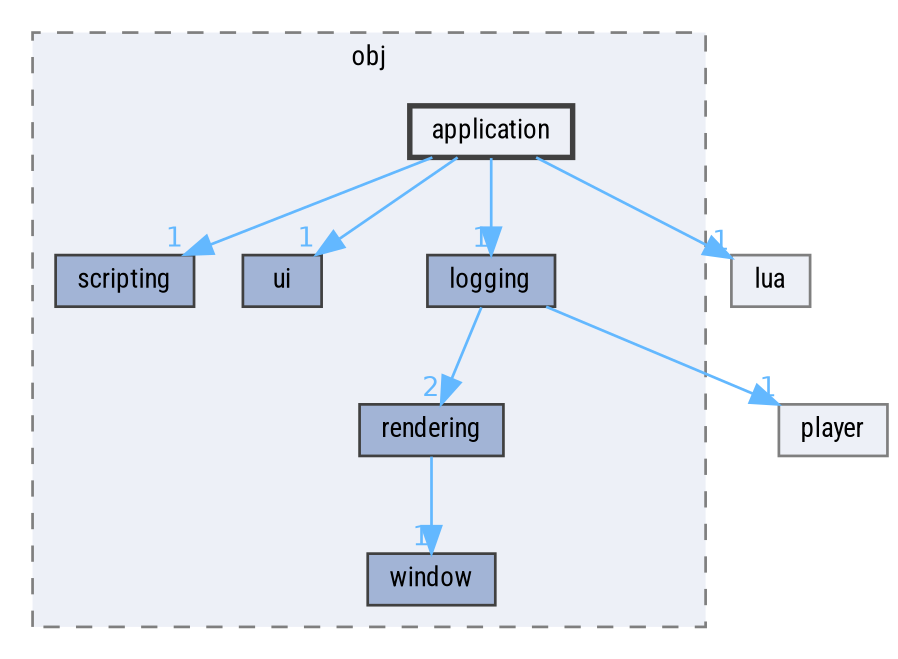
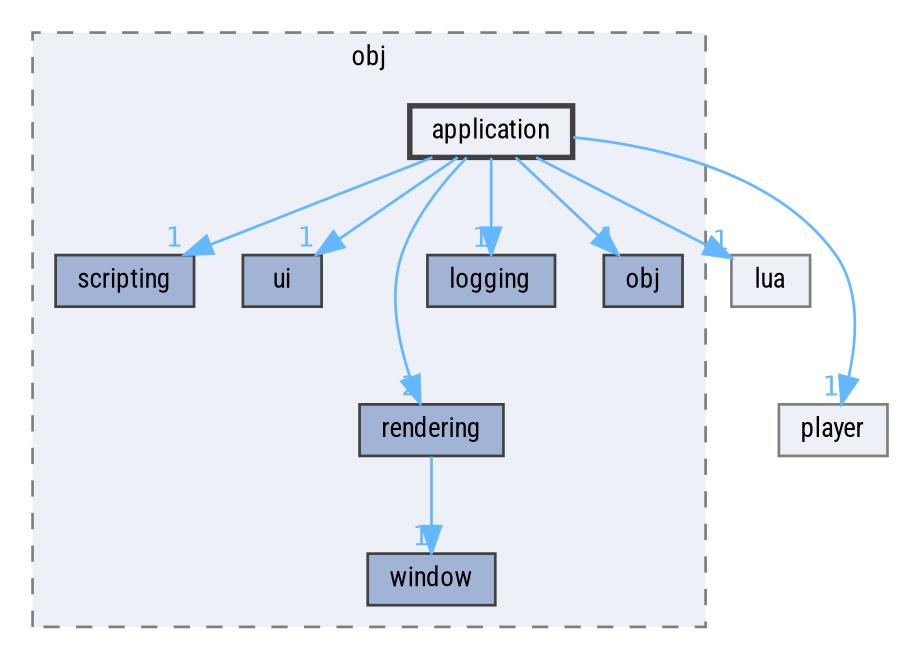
node "obj": added
edge "logging" -> "rendering": now "application" -> "rendering"
edge "logging" -> "player": now "application" -> "player"
